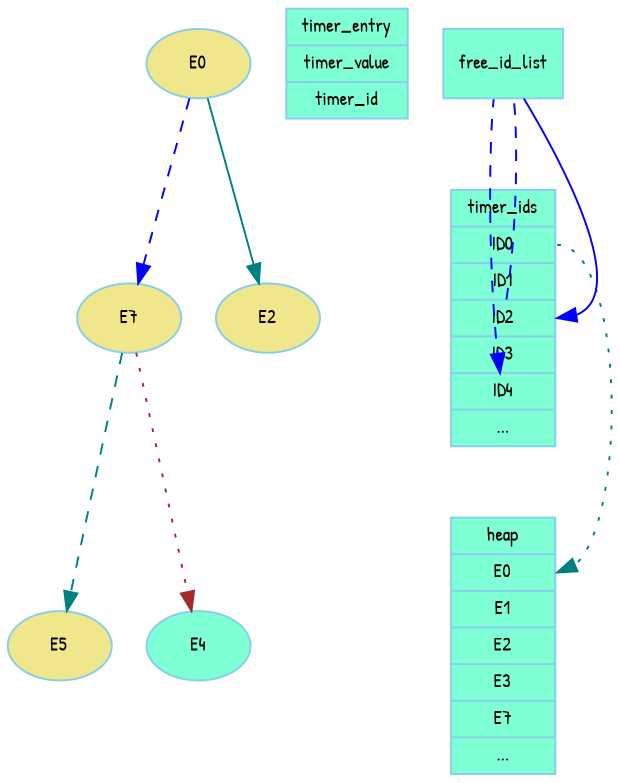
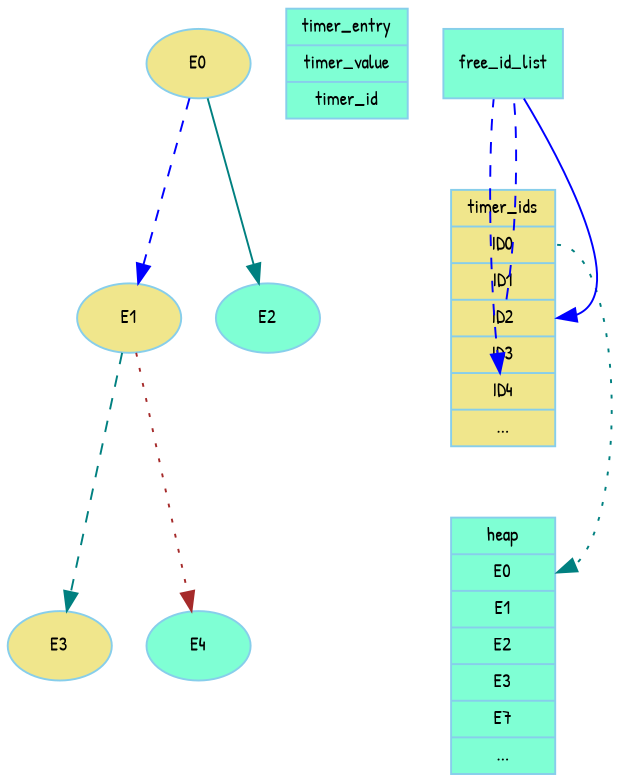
node "E7": label "E7" -> "E1"
node "E2": fillcolor khaki -> aquamarine
node "timer_ids": fillcolor aquamarine -> khaki
node "E5": label "E5" -> "E3"
